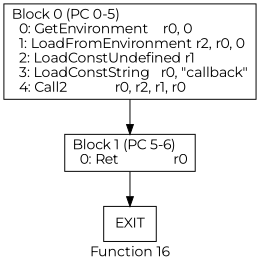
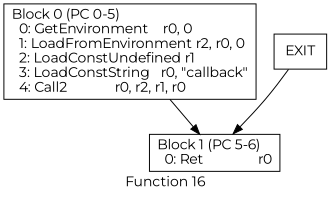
edge "Block 1 (PC 5-6) 0: Ret               r0" -> "EXIT": reversed
